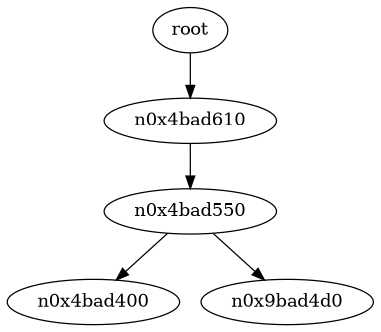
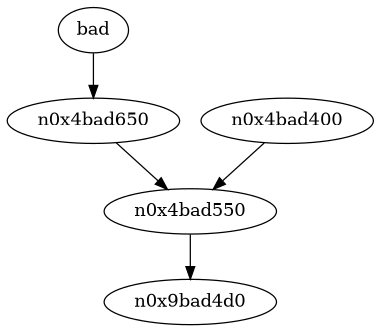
node "root": label "root" -> "bad"
node "n0x4bad610": label "n0x4bad610" -> "n0x4bad650"
edge "n0x4bad550" -> "n0x4bad400": reversed
